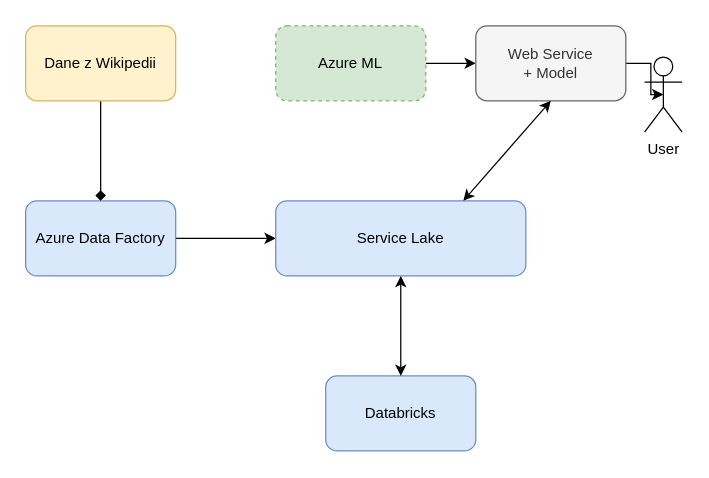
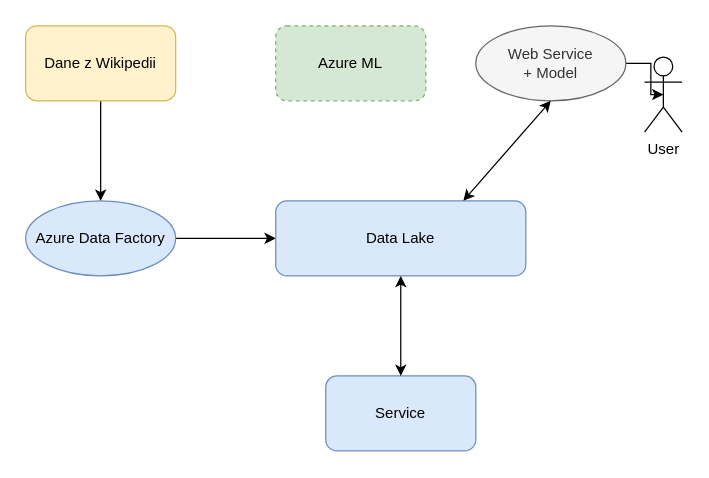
edge "Azure ML" -> "Web Service + Model": removed
node "Web Service + Model": shape rounded rectangle -> ellipse
edge "Dane z Wikipedii" -> "Azure Data Factory": arrowhead diamond -> classic
node "Azure Data Factory": shape rounded rectangle -> ellipse
node "Service Lake": label "Service Lake" -> "Data Lake"
node "Databricks": label "Databricks" -> "Service"
